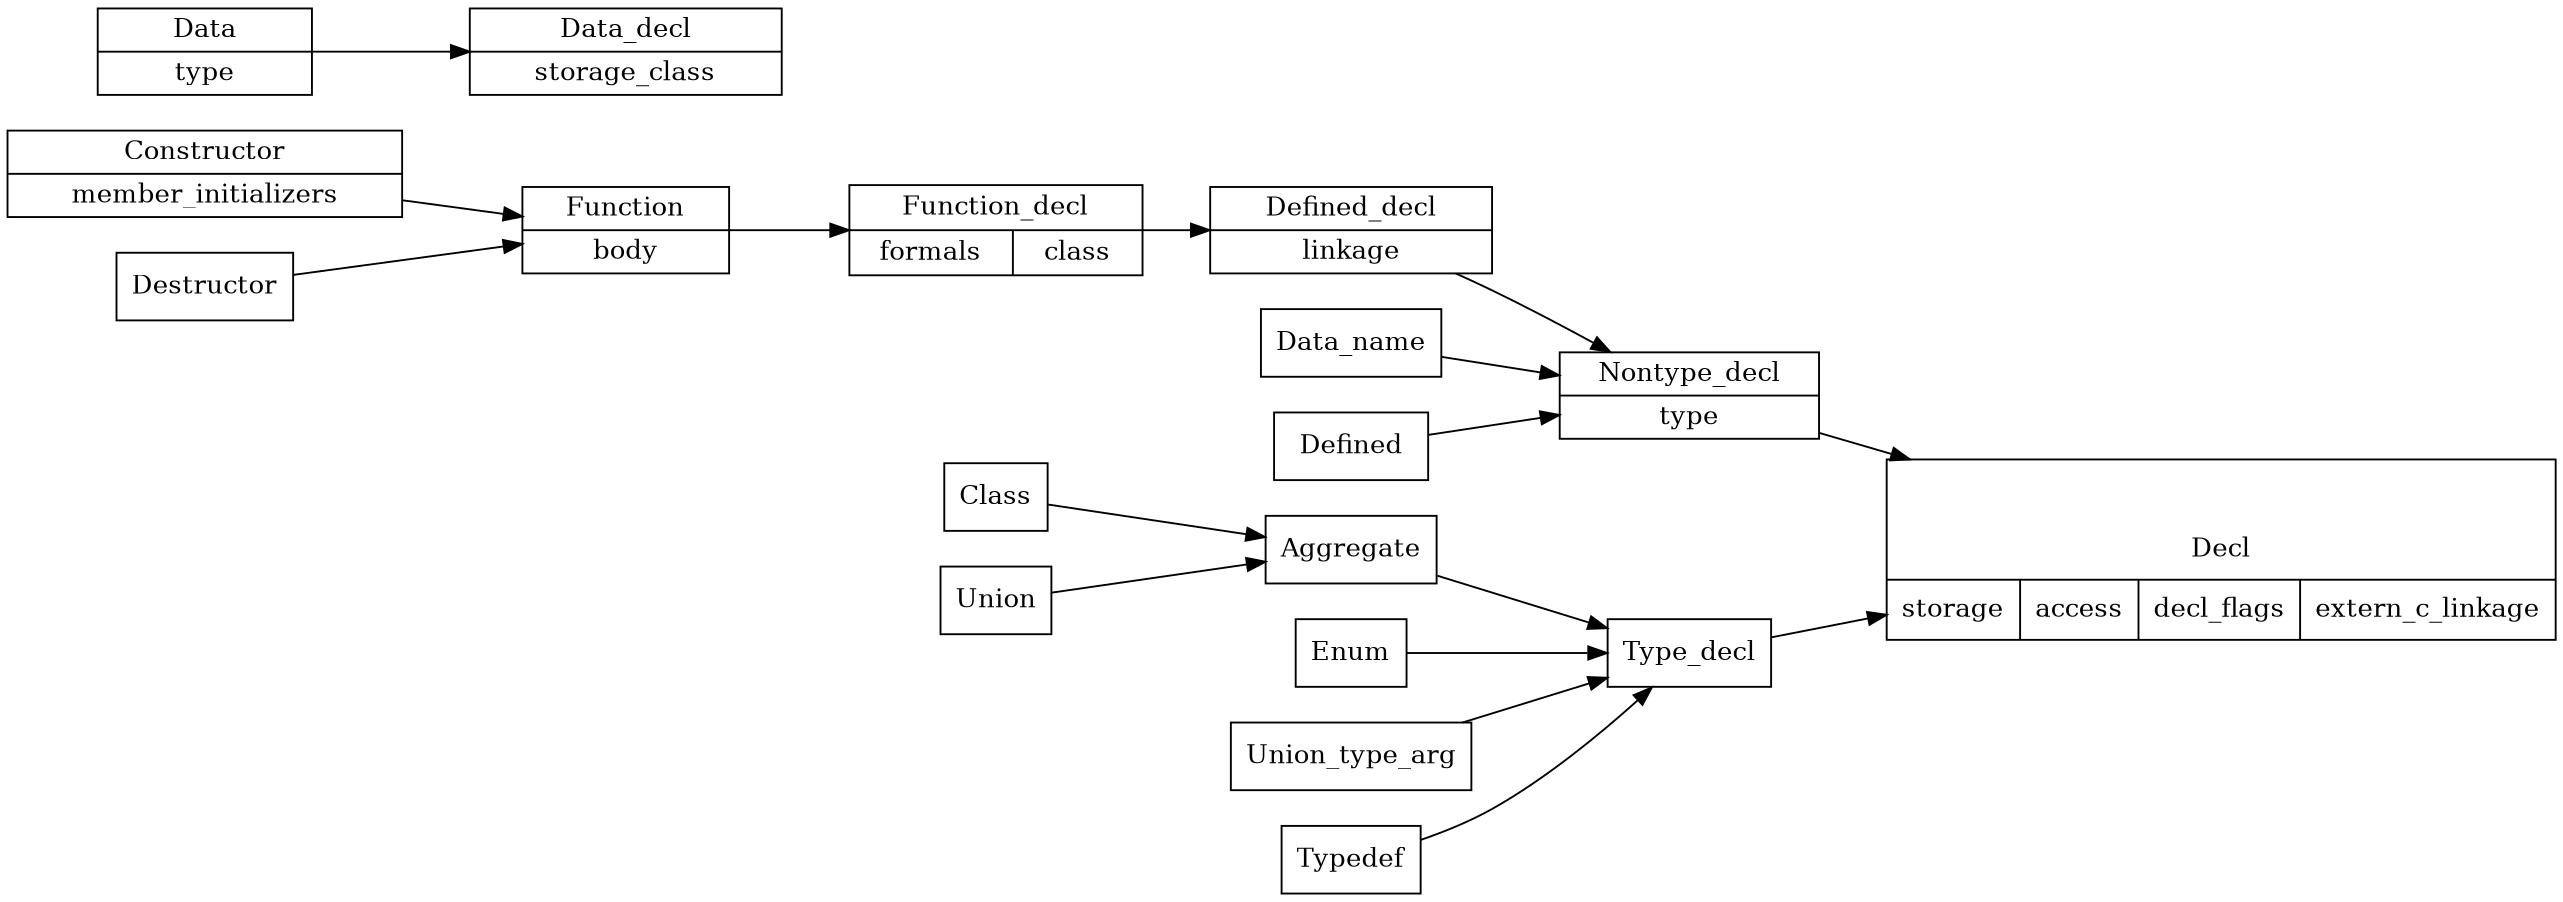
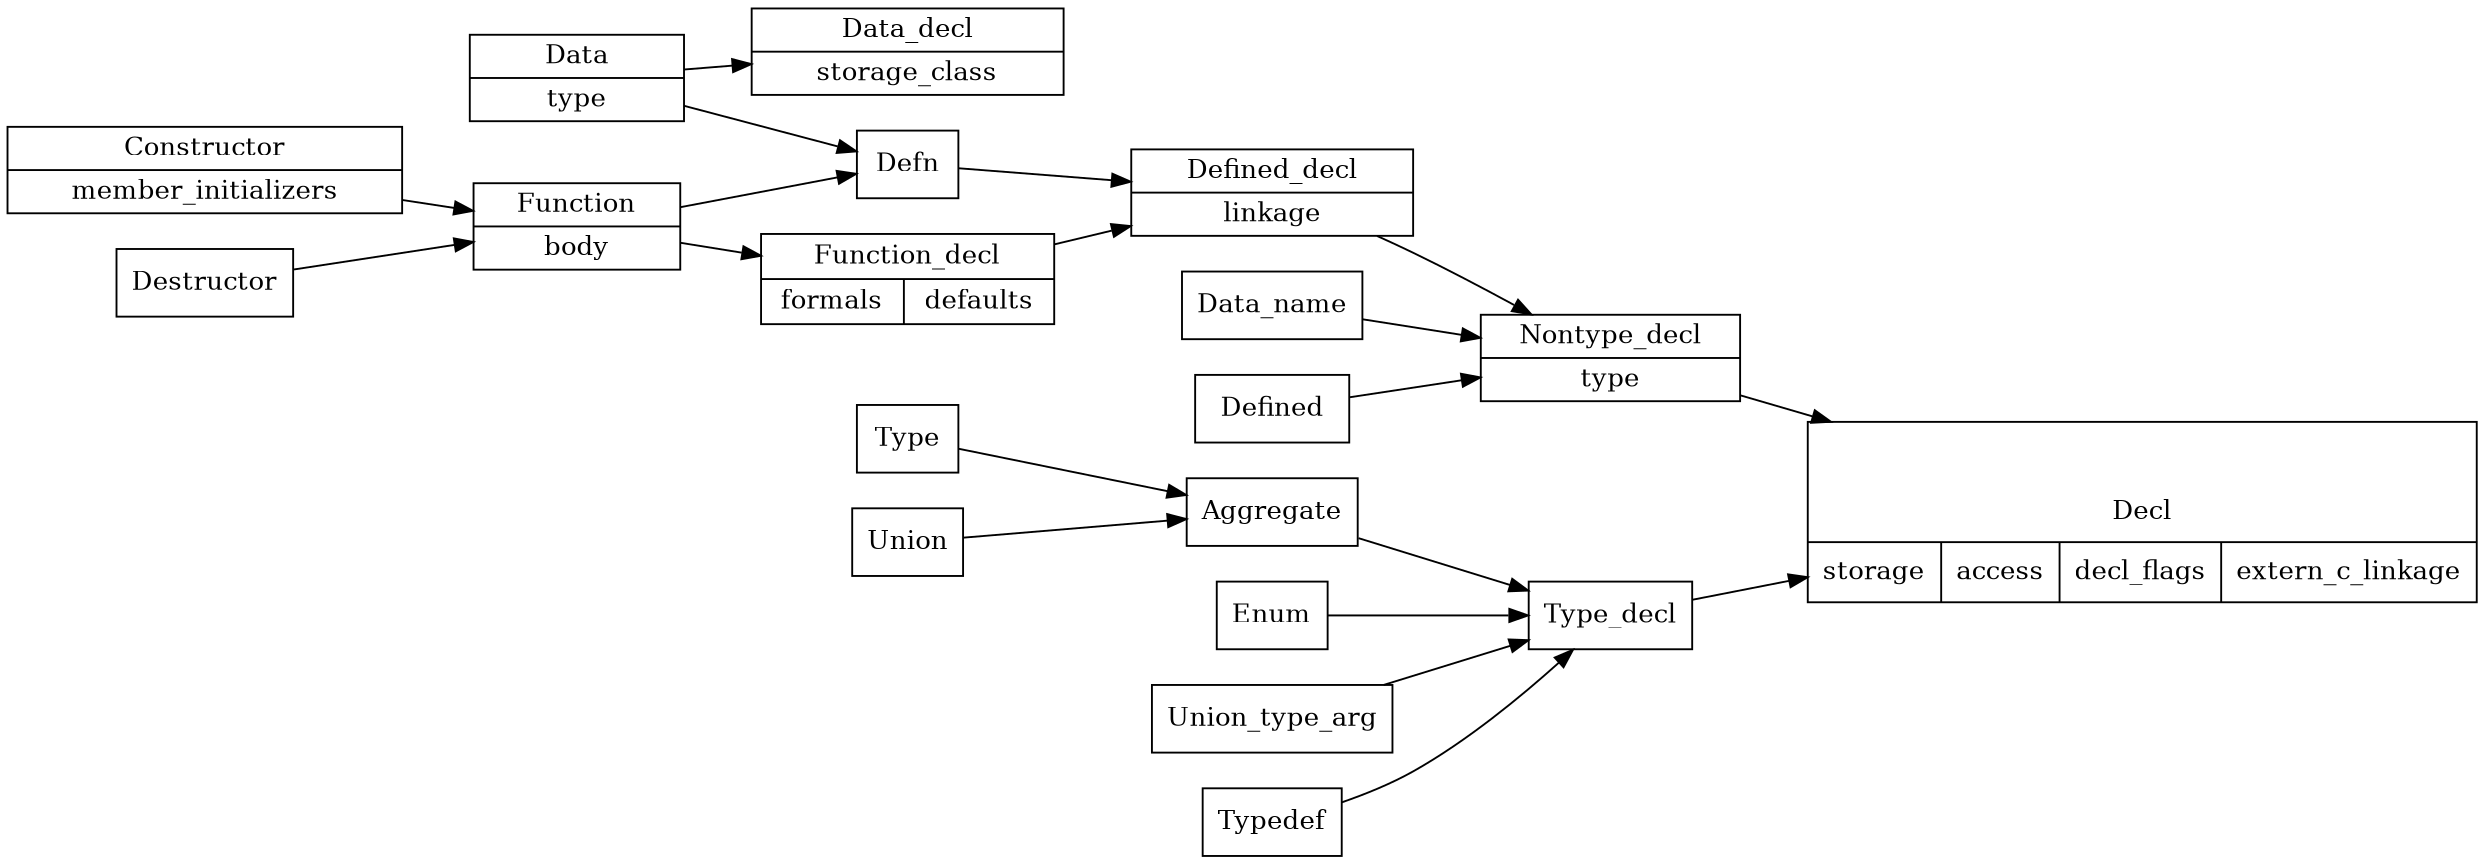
node "Defn": added
node "Function_decl": text "class" -> "defaults"
node "Class": label "Class" -> "Type"
